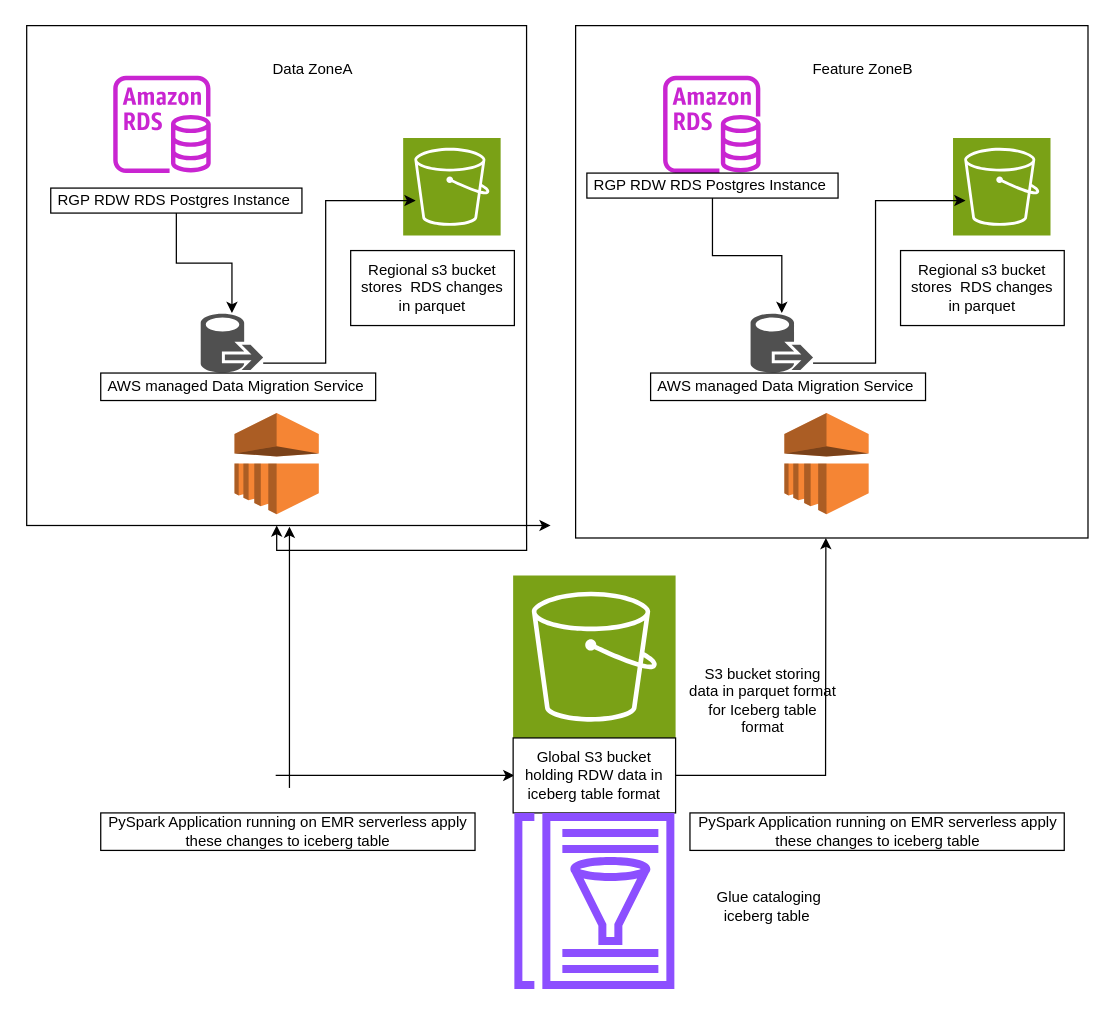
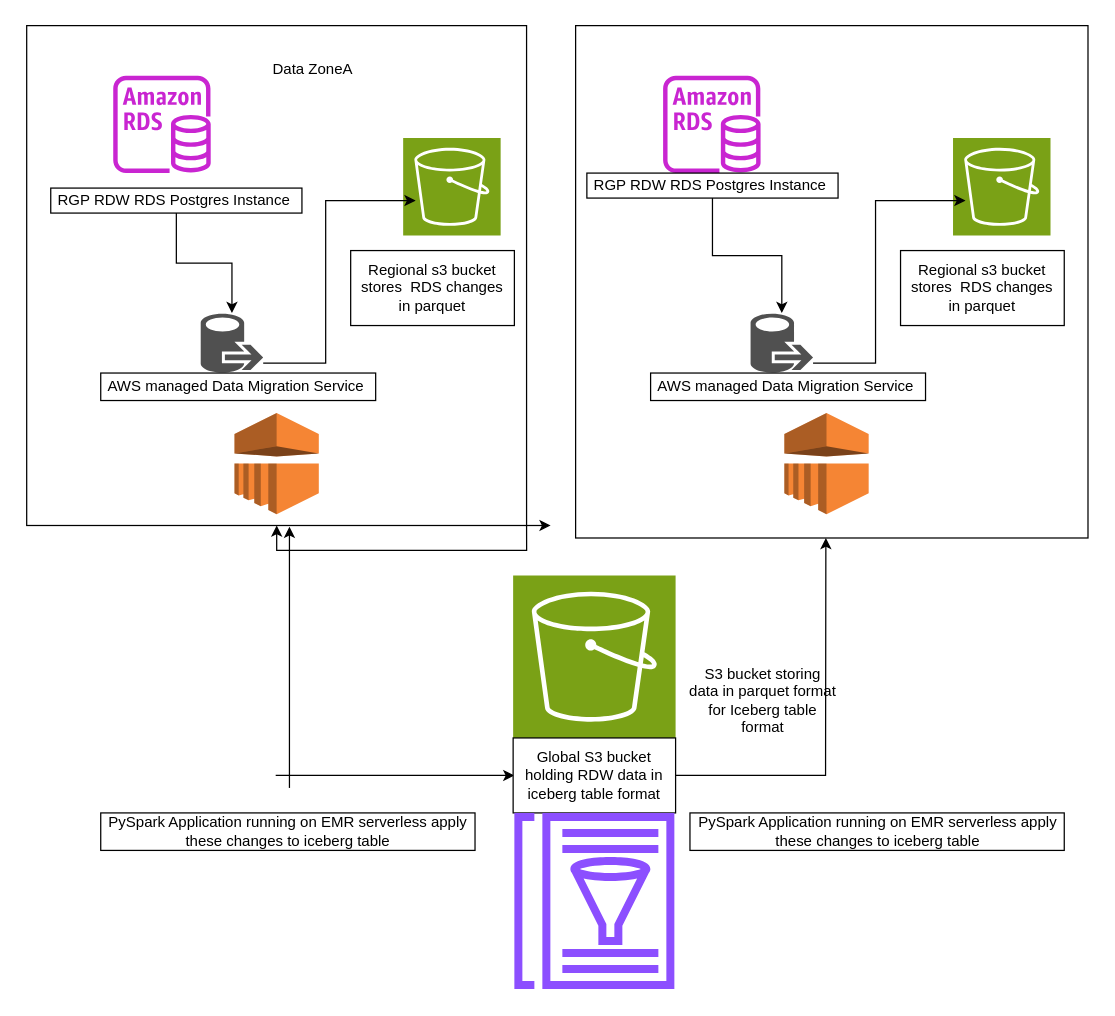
node "Feature ZoneB": removed
node "Glue cataloging iceberg table": removed
